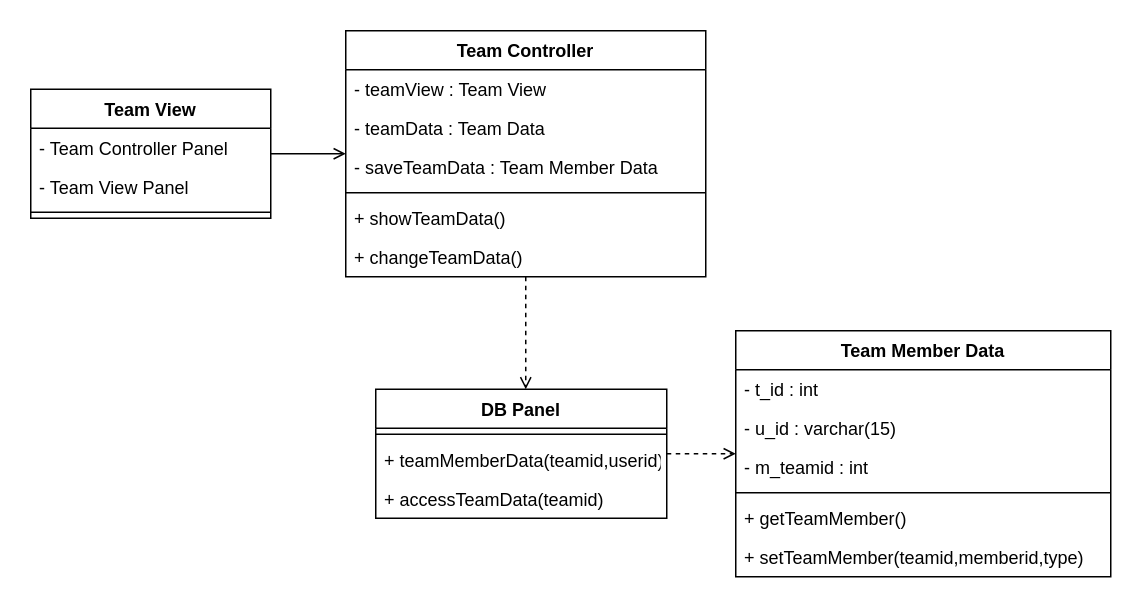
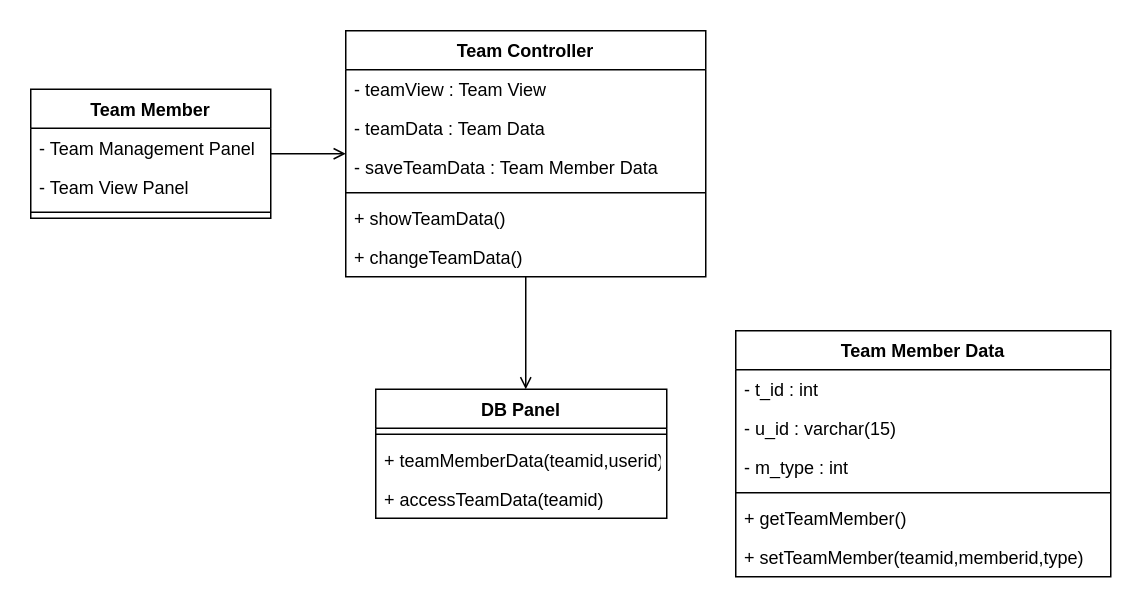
node "Team View": label "Team View" -> "Team Member"
node "- Team Controller Panel": label "- Team Controller Panel" -> "- Team Management Panel"
edge "Team Controller" -> "DB Panel": style dashed -> solid
edge "DB Panel" -> "Team Member Data": removed
node "- m_teamid : int": label "- m_teamid : int" -> "- m_type : int"
